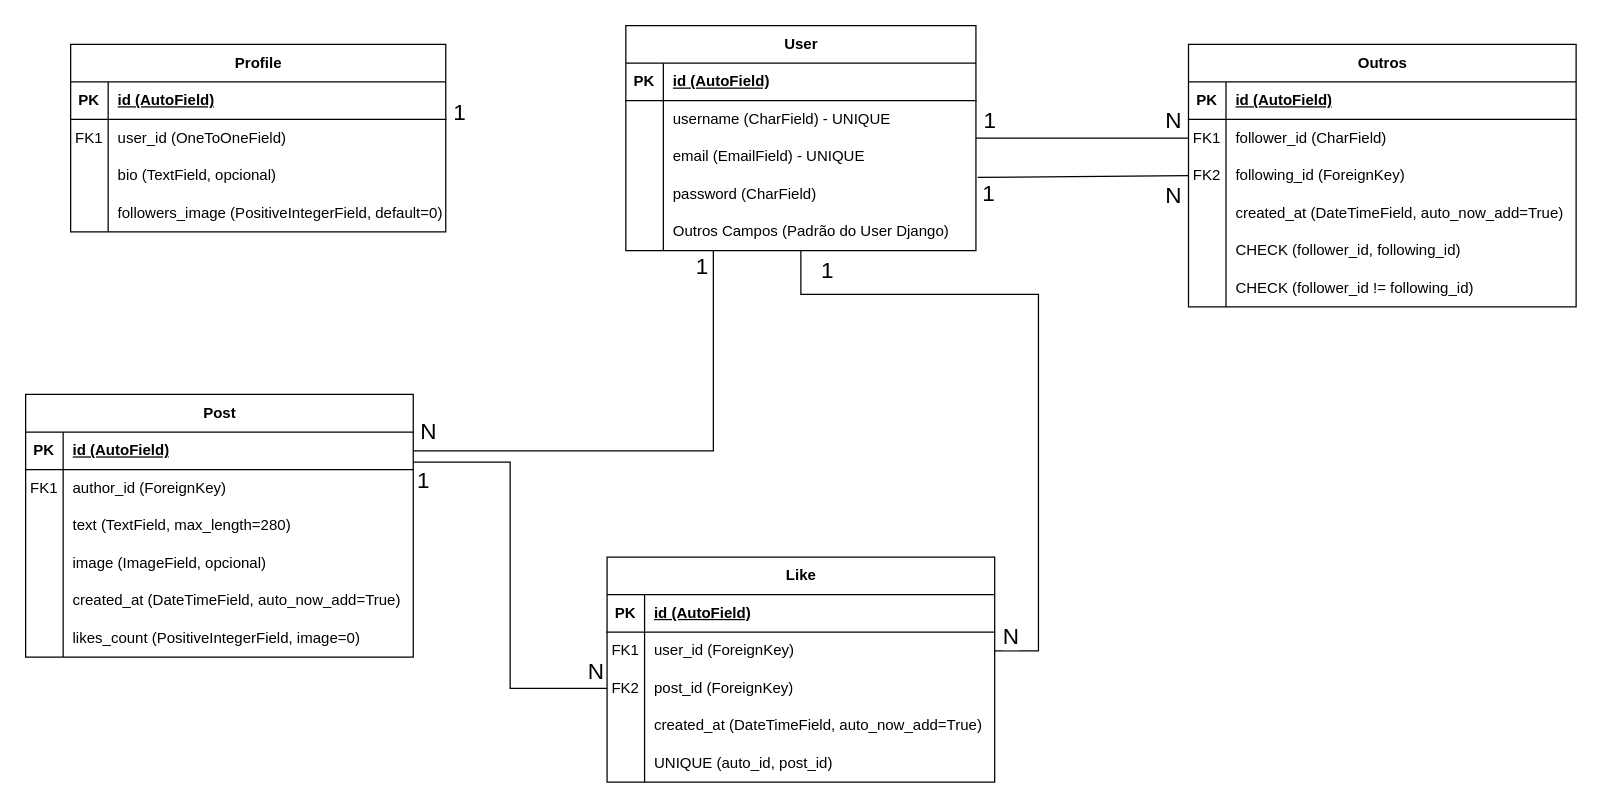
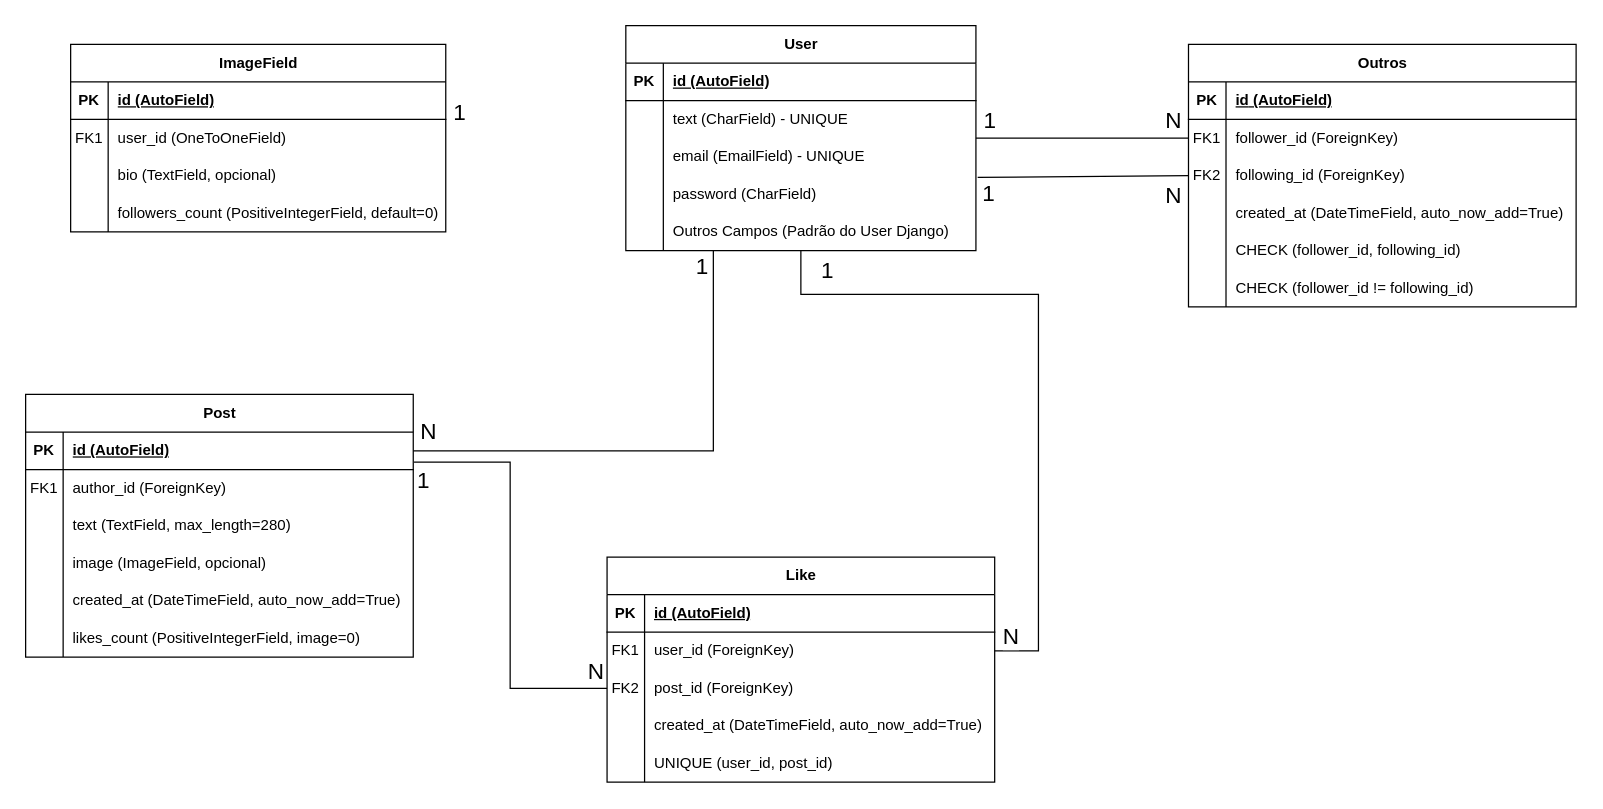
node "Profile": label "Profile" -> "ImageField"
node "username (CharField) - UNIQUE": label "username (CharField) - UNIQUE" -> "text (CharField) - UNIQUE"
node "follower_id (CharField)": label "follower_id (CharField)" -> "follower_id (ForeignKey)"
node "followers_image (PositiveIntegerField, default=0)": label "followers_image (PositiveIntegerField, default=0)" -> "followers_count (PositiveIntegerField, default=0)"
node "UNIQUE (auto_id, post_id)": label "UNIQUE (auto_id, post_id)" -> "UNIQUE (user_id, post_id)"
